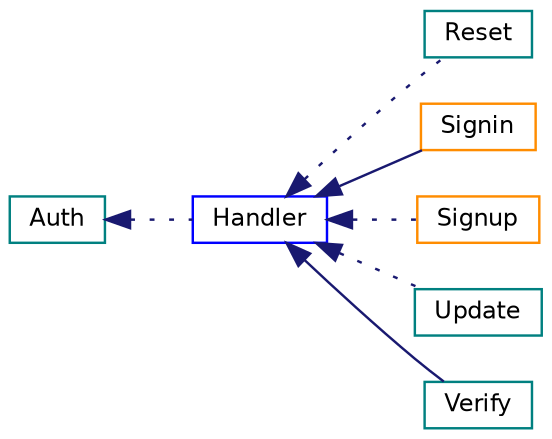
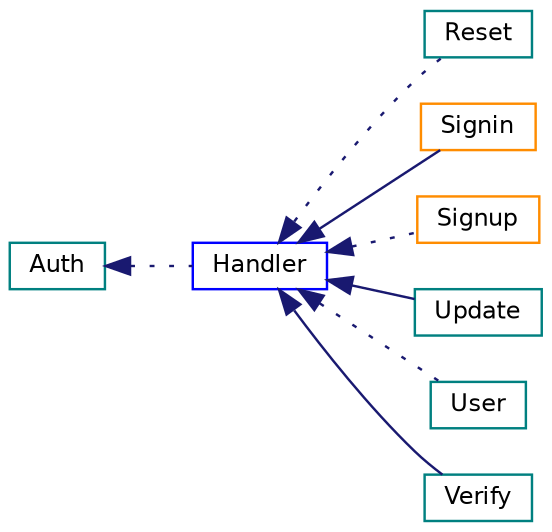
edge "Update" -> "Handler": style dotted -> solid
node "User": added
